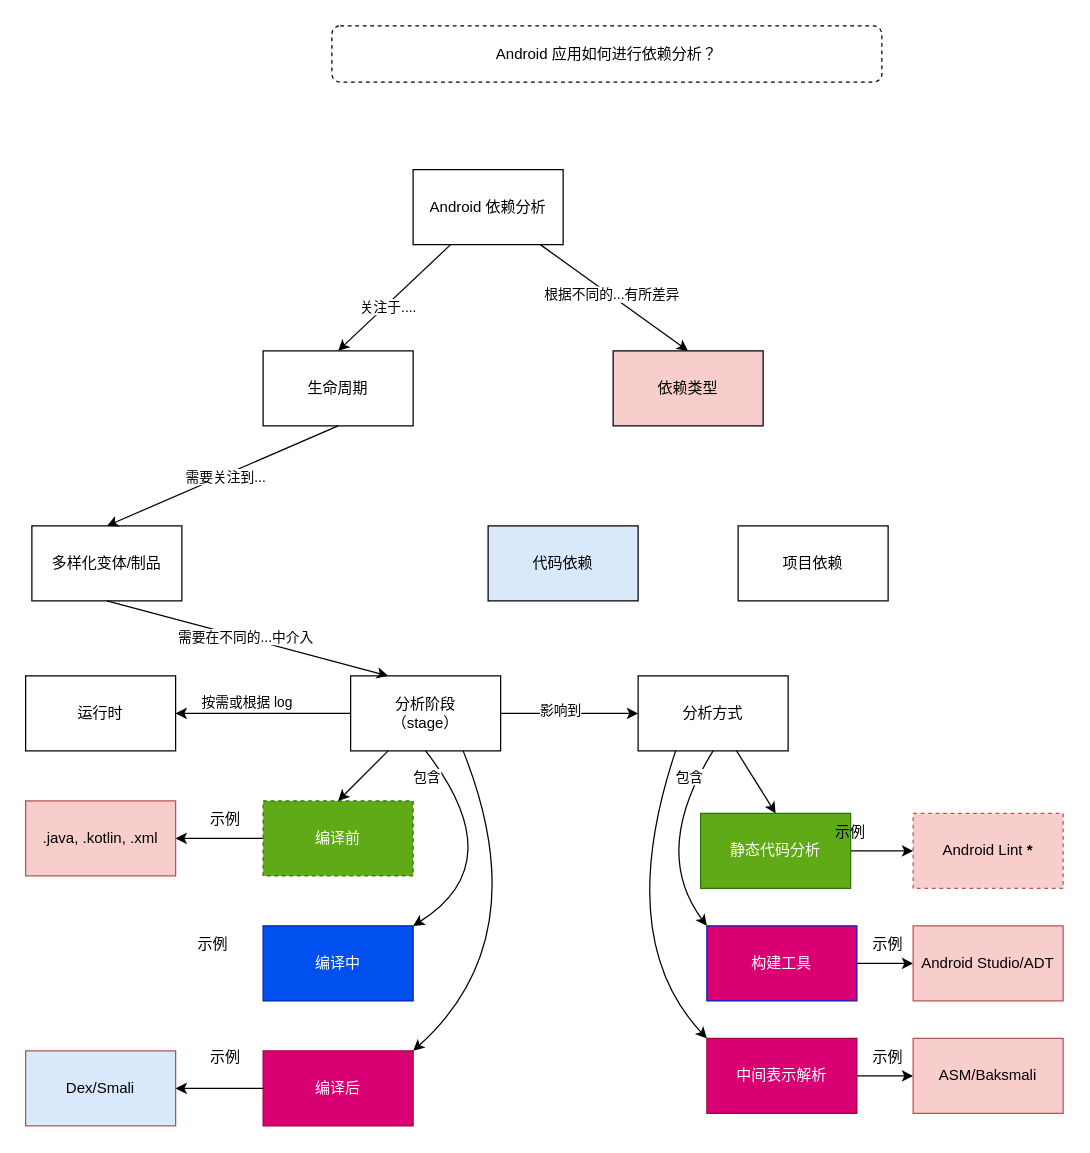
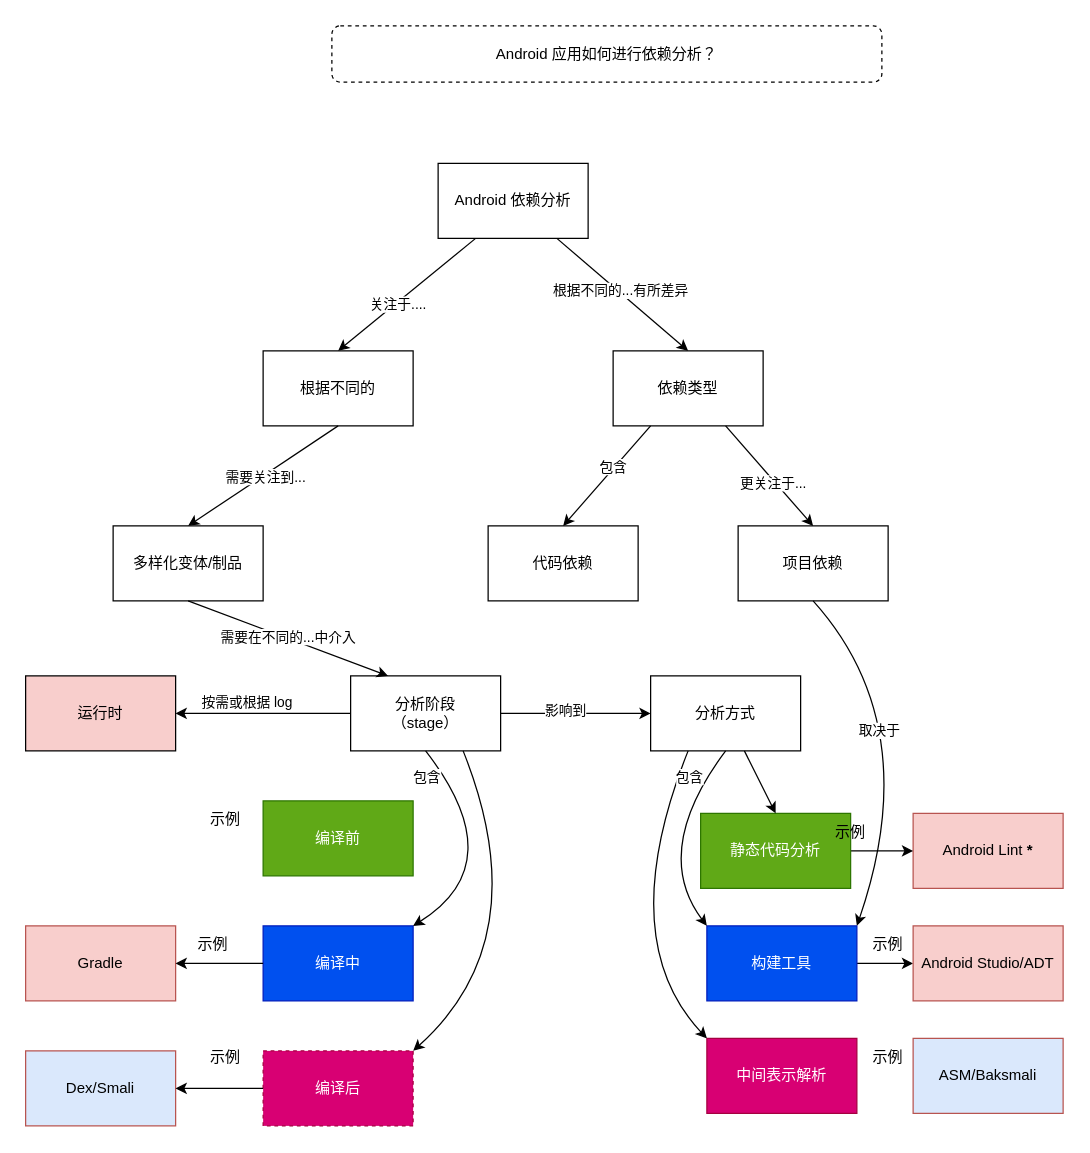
node "Android 依赖分析": moved (488, 207) -> (513, 201)
node "生命周期": label "生命周期" -> "根据不同的"
node "依赖类型": fillcolor #f8cecc -> #ffffff
edge "依赖类型" -> "代码依赖": added, label "包含"
edge "依赖类型" -> "项目依赖": added, label "更关注于..."
node "多样化变体/制品": moved (107, 563) -> (188, 563)
node "代码依赖": fillcolor #dae8fc -> #ffffff
node "运行时": fillcolor #ffffff -> #f8cecc
node "分析方式": moved (713, 713) -> (726, 713)
edge "项目依赖" -> "构建工具": added, label "取决于"
edge "分析阶段 （stage）" -> "编译前": removed
node ".java, .kotlin, .xml": removed
edge "编译前" -> ".java, .kotlin, .xml": removed
node "编译前": style dashed -> solid
node "Android Lint *": style dashed -> solid
node "Gradle": added
edge "编译中" -> "Gradle": added
node "构建工具": fillcolor #d80073 -> #0050ef
edge "中间表示解析" -> "ASM/Baksmali": removed
node "ASM/Baksmali": fillcolor #f8cecc -> #dae8fc
node "编译后": style solid -> dashed
